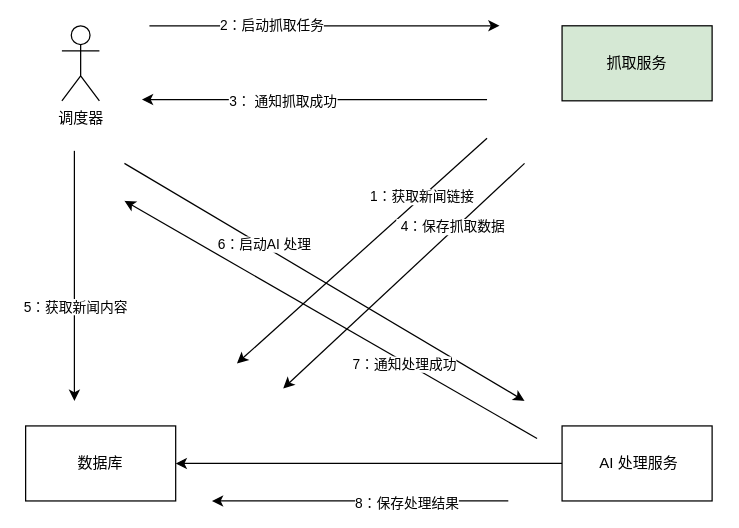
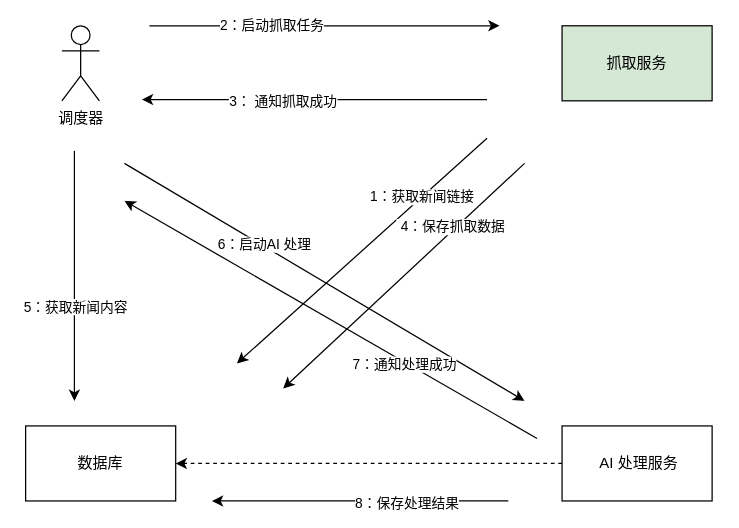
edge "AI 处理服务" -> "数据库": style solid -> dashed
